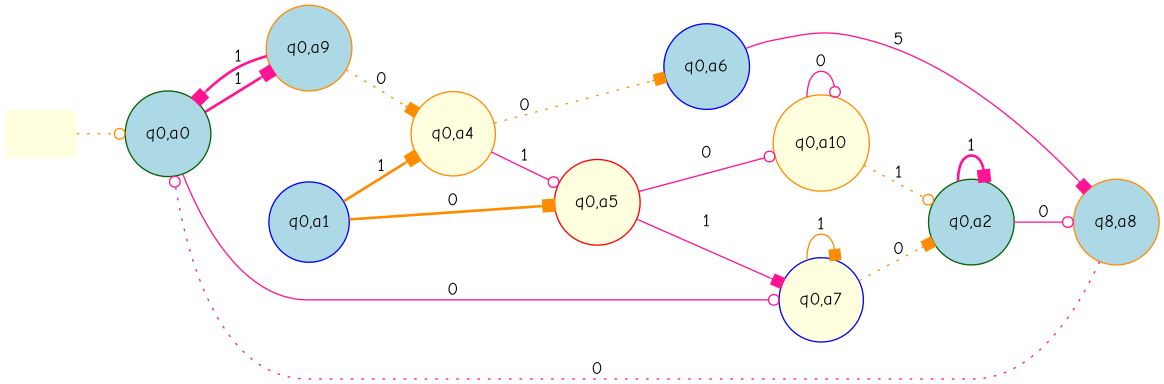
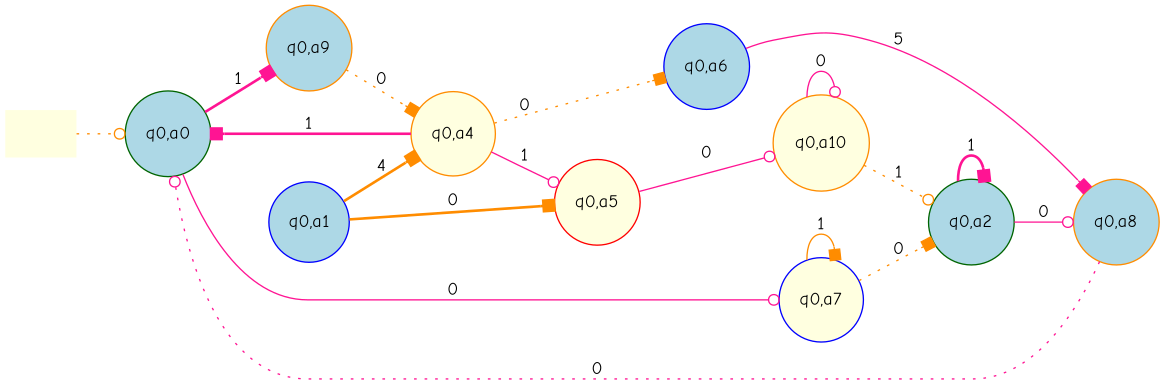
edge "q0,a9" -> "q0,a0": now "q0,a4" -> "q0,a0"
edge "q0,a1" -> "q0,a4": label "1" -> "4"
node "q8,a8": label "q8,a8" -> "q0,a8"
edge "q0,a5" -> "q0,a7": removed, label "1"
